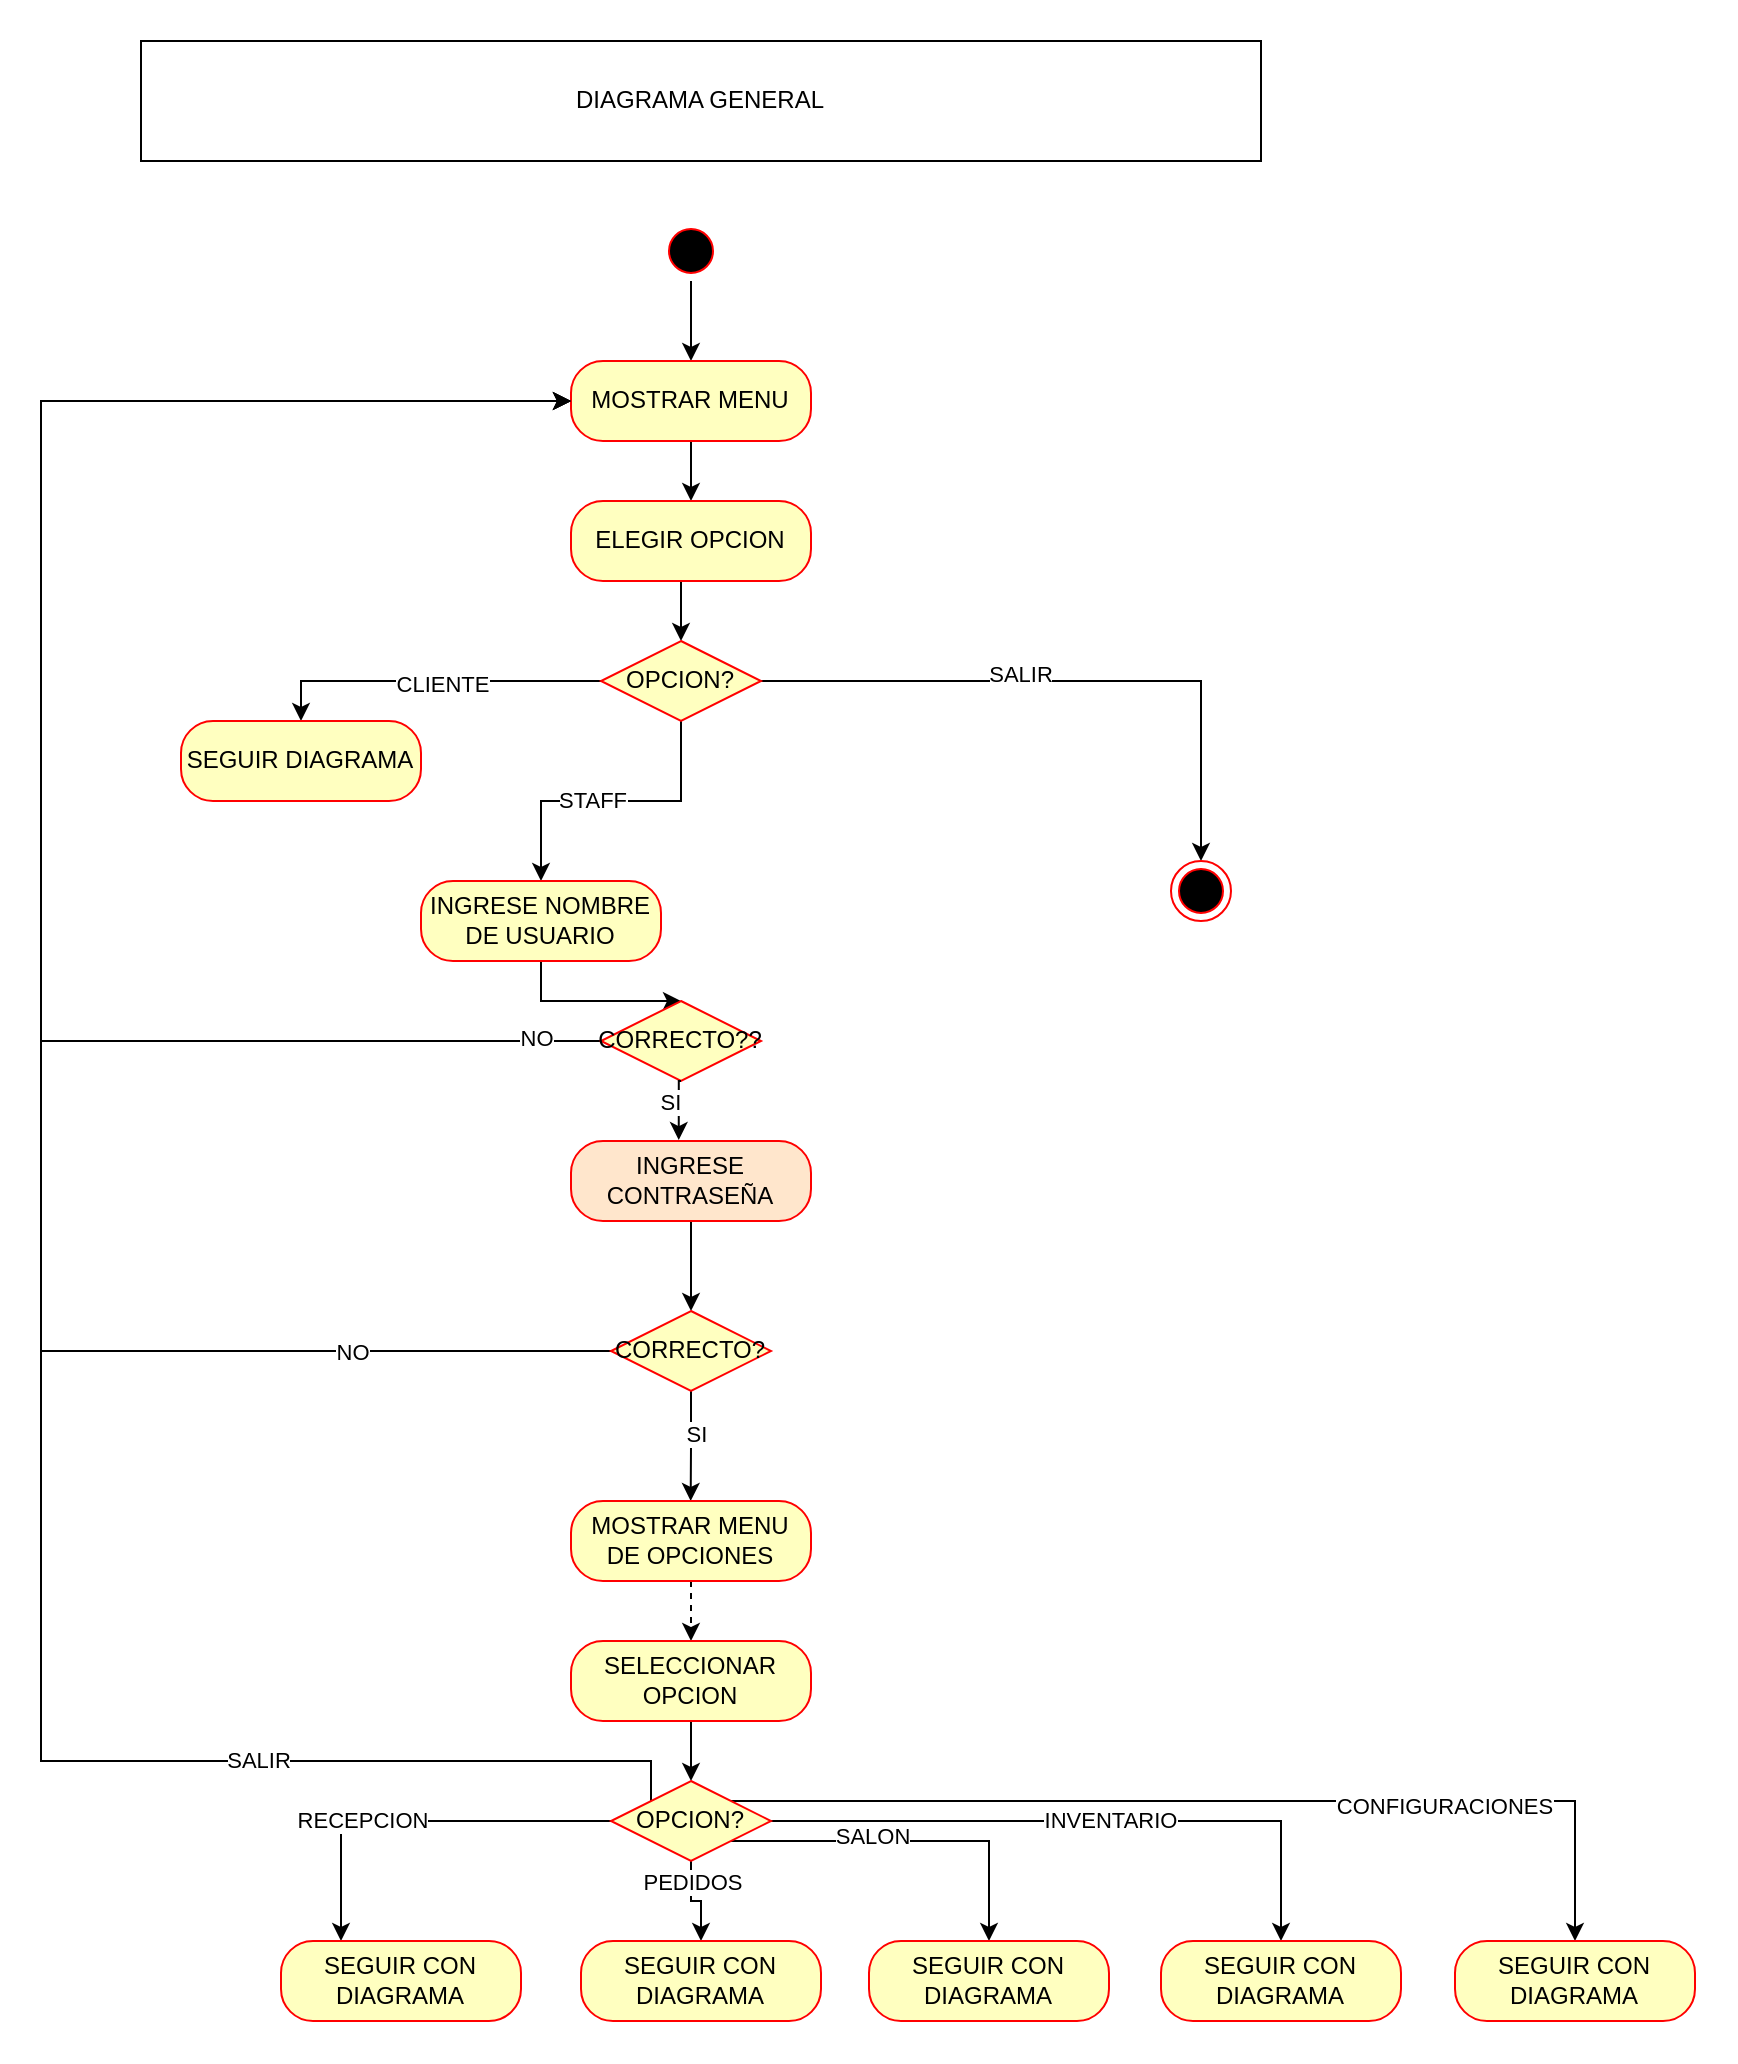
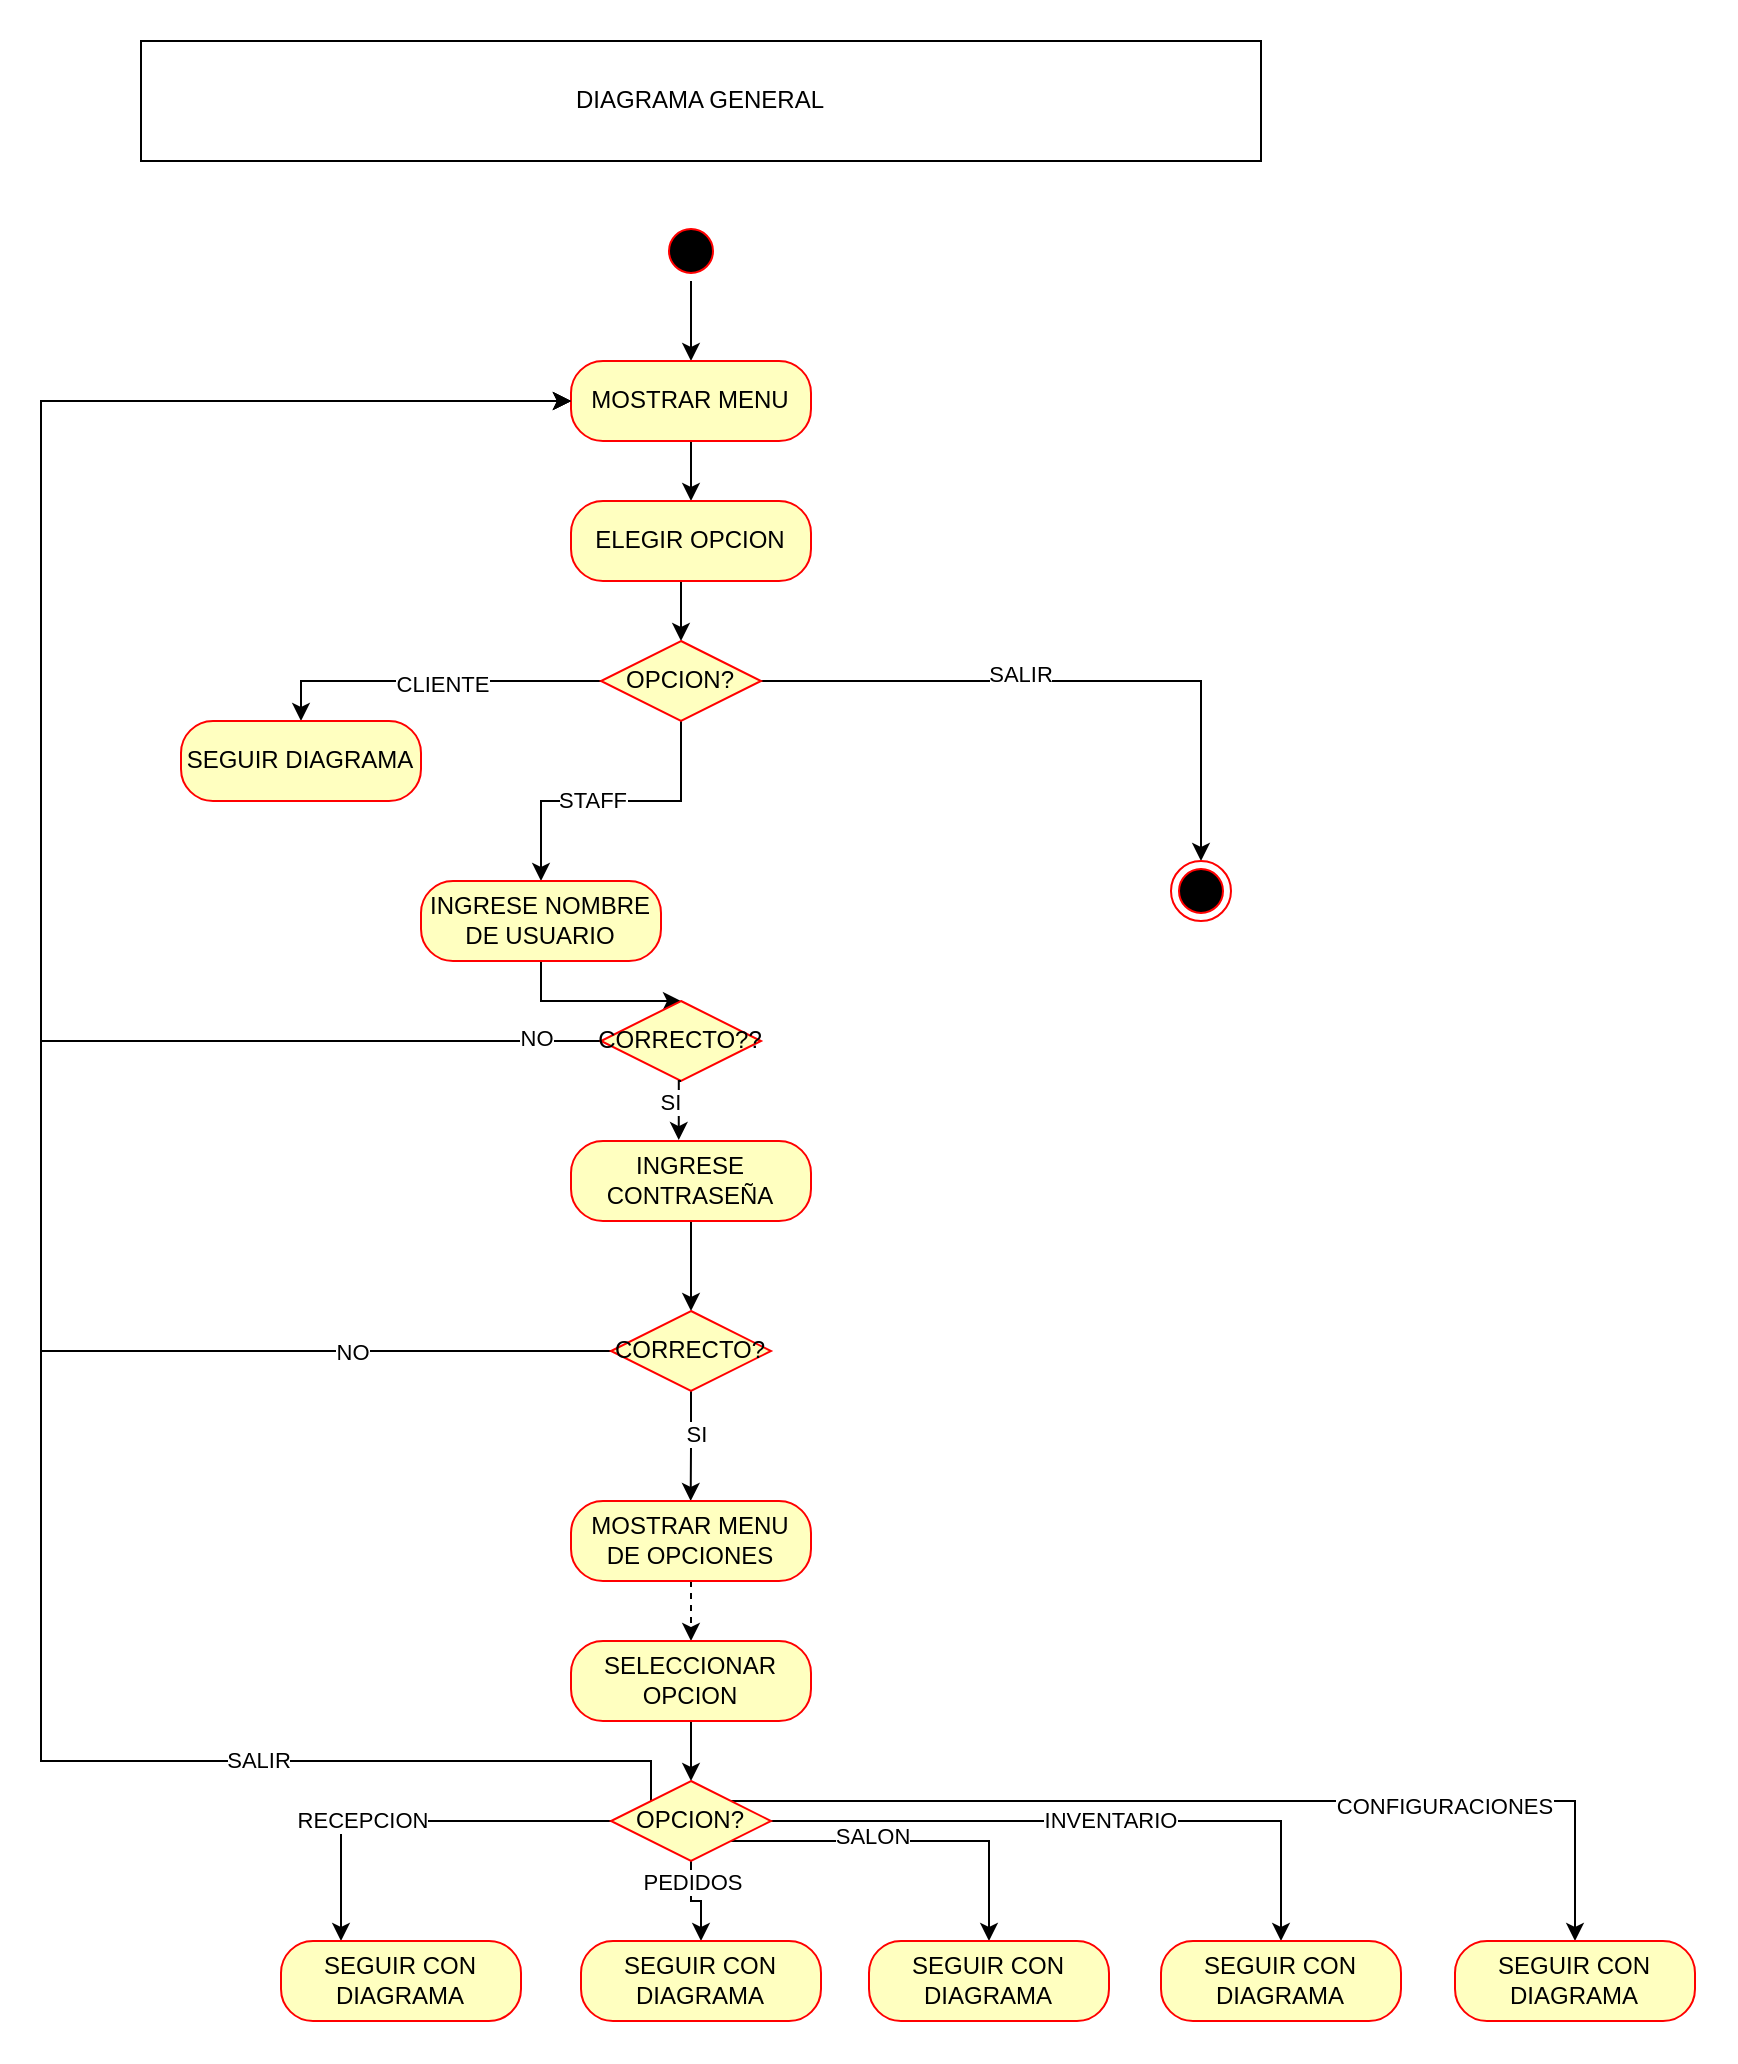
node "INGRESE CONTRASEÑA": fillcolor #ffe6cc -> #ffffc0
